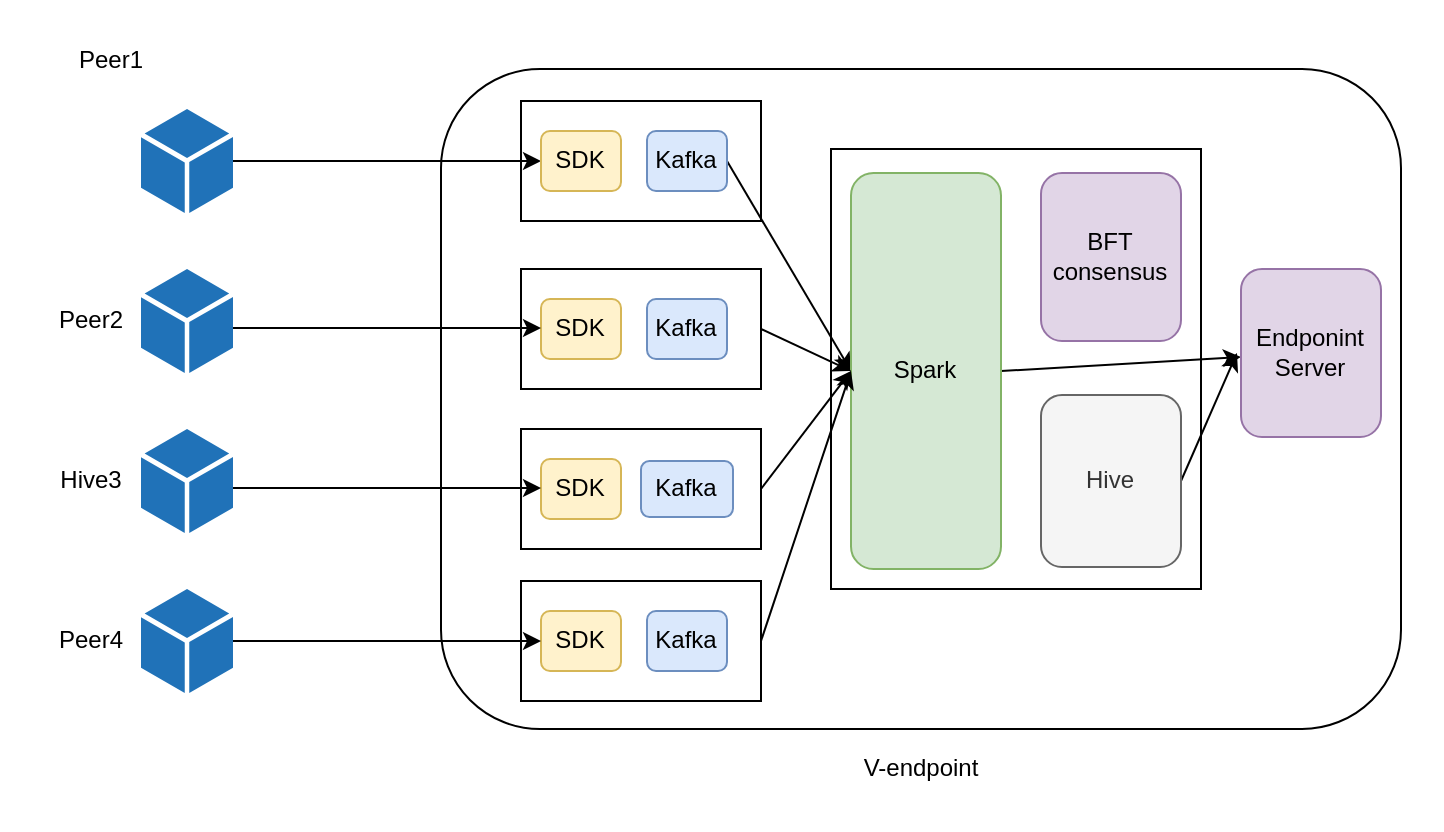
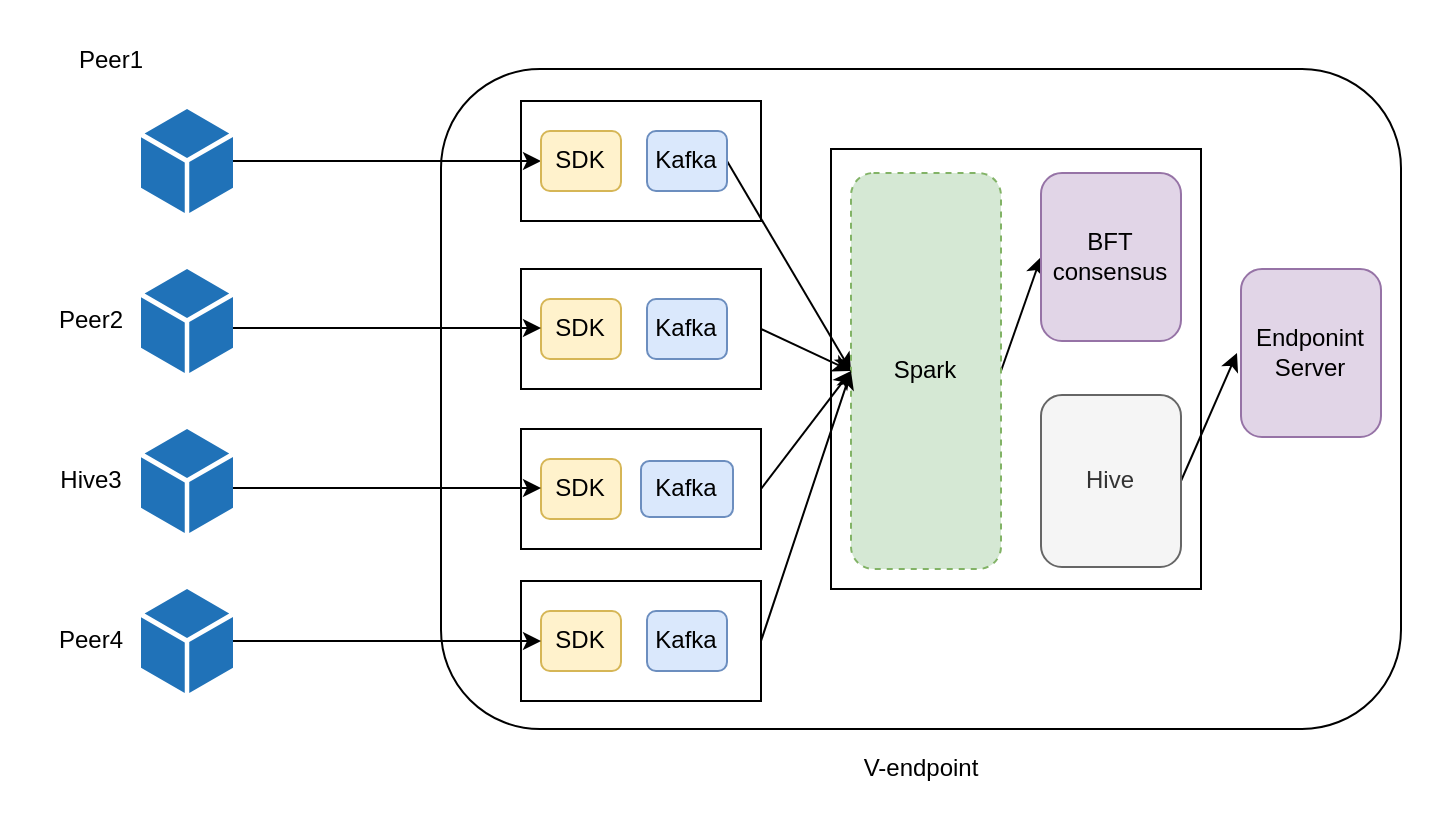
edge "Spark" -> "Endponint Server": now "Spark" -> "BFT consensus"
node "Spark": style solid -> dashed
